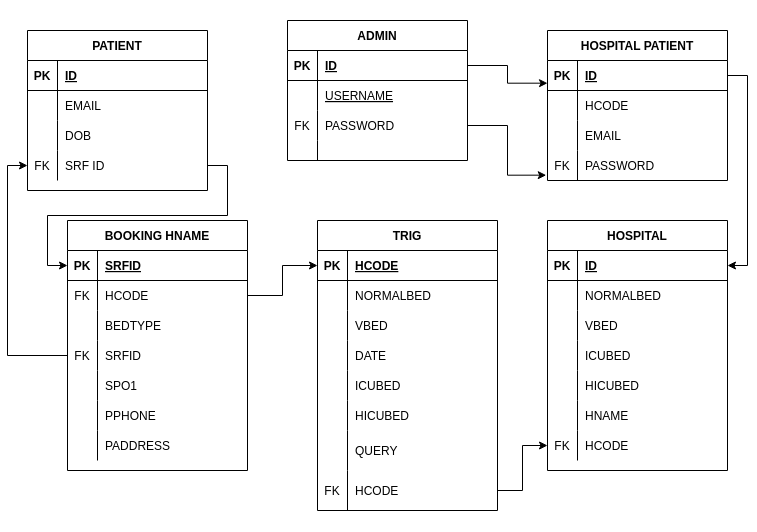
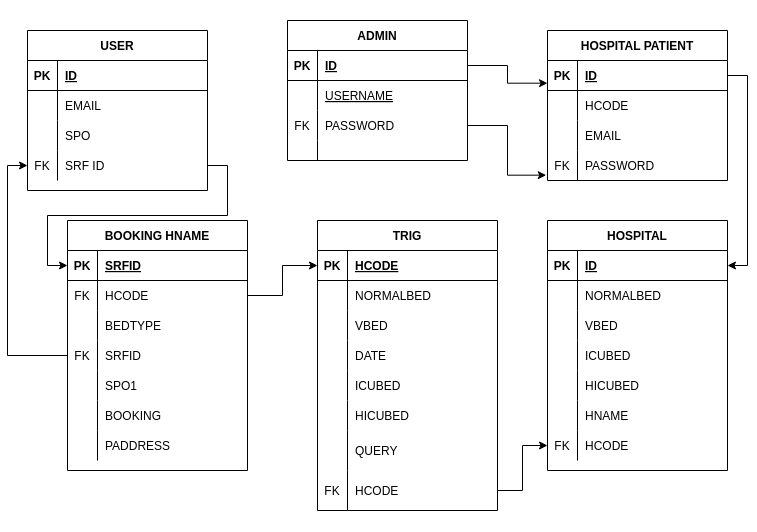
node "PATIENT": label "PATIENT" -> "USER"
node "DOB": label "DOB" -> "SPO"
node "PPHONE": label "PPHONE" -> "BOOKING"
